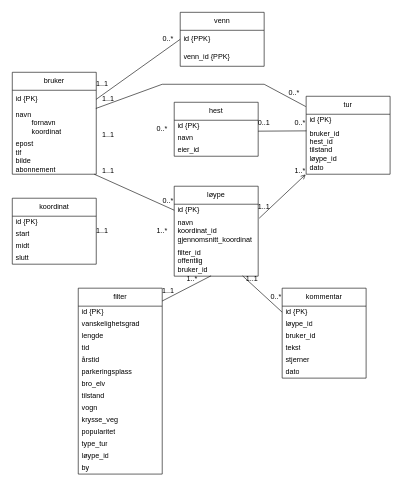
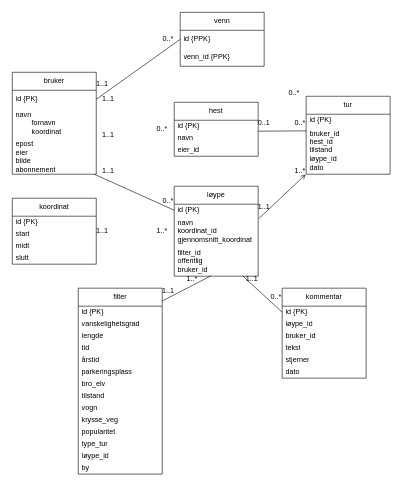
edge "navn fornavn koordinat" -- "tur": removed
node "epost tlf bilde abonnement": label "epost tlf bilde abonnement" -> "epost eier bilde abonnement"
